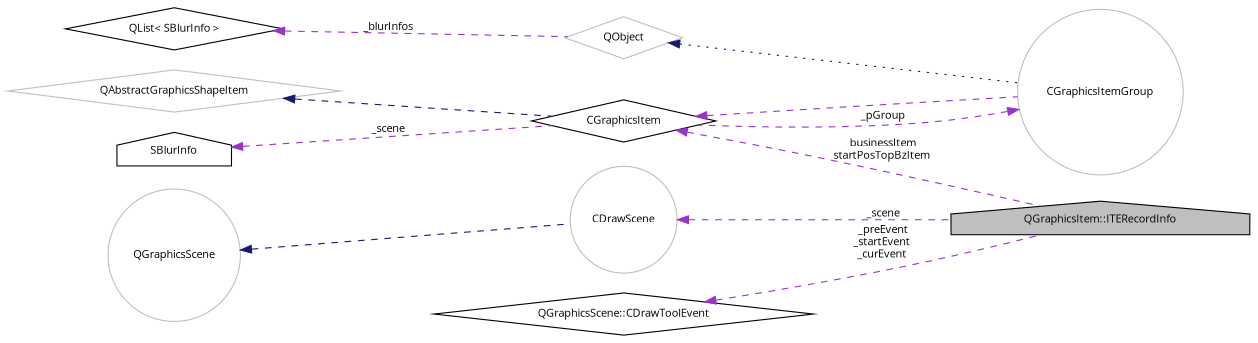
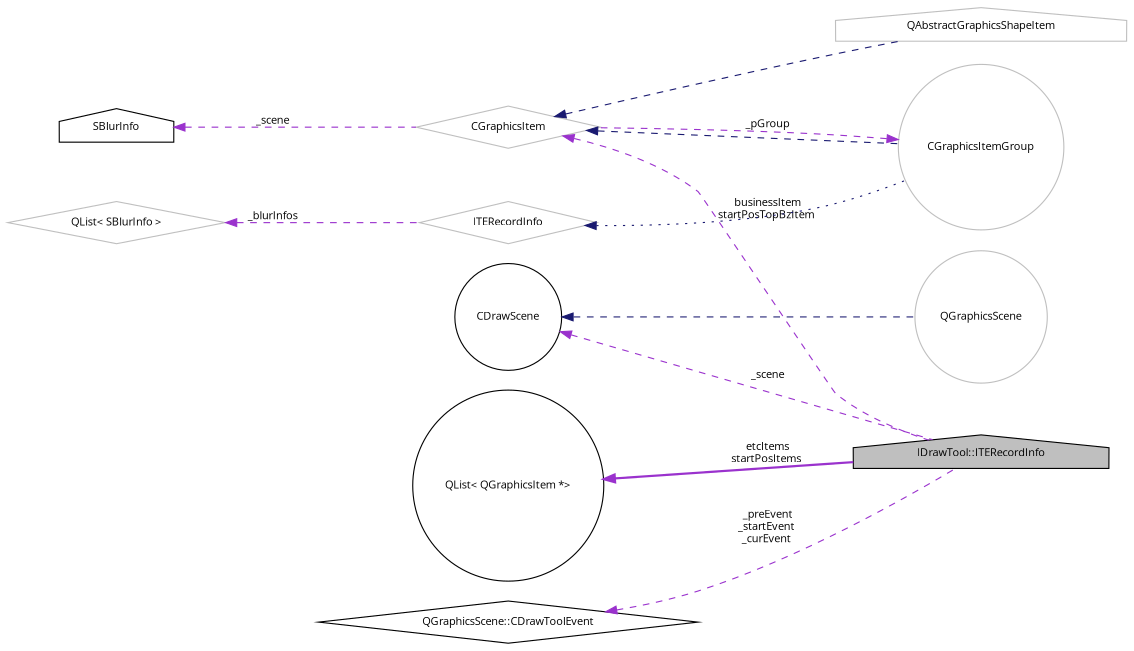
node "QList< SBlurInfo >": color black -> grey75
node "QObject": label "QObject" -> "ITERecordInfo"
node "QAbstractGraphicsShapeItem": shape diamond -> house
edge "CGraphicsItemGroup" -> "CGraphicsItem": color darkorchid3 -> midnightblue
edge "CGraphicsItem" -> "QAbstractGraphicsShapeItem": reversed
node "CGraphicsItem": color black -> grey75
node "CDrawScene": color grey75 -> black
node "QGraphicsItem::ITERecordInfo": label "QGraphicsItem::ITERecordInfo" -> "IDrawTool::ITERecordInfo"
edge "CDrawScene" -> "QGraphicsScene": reversed
node "QList< QGraphicsItem *>": added
